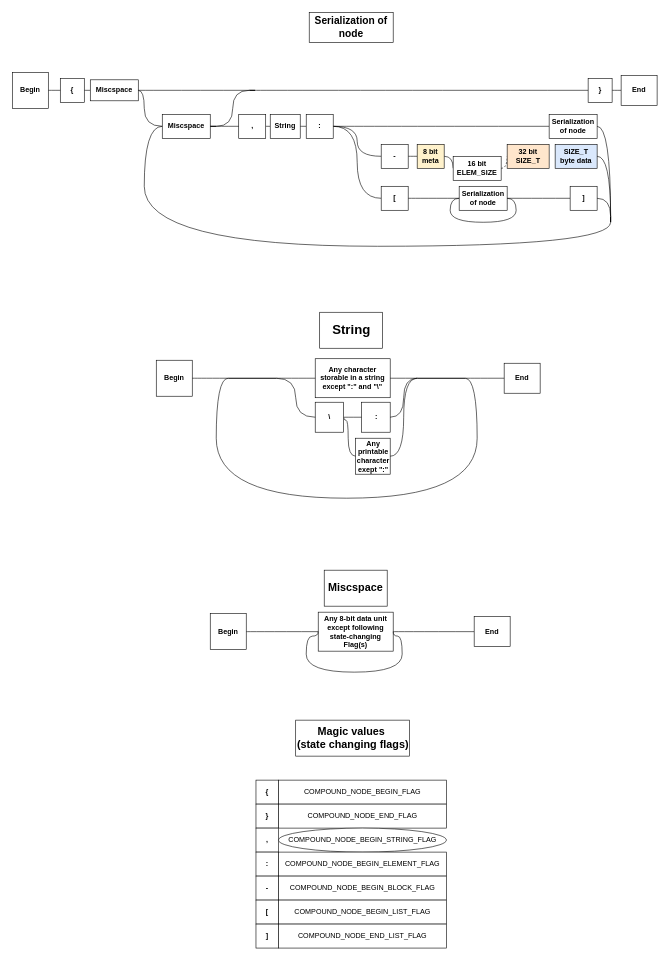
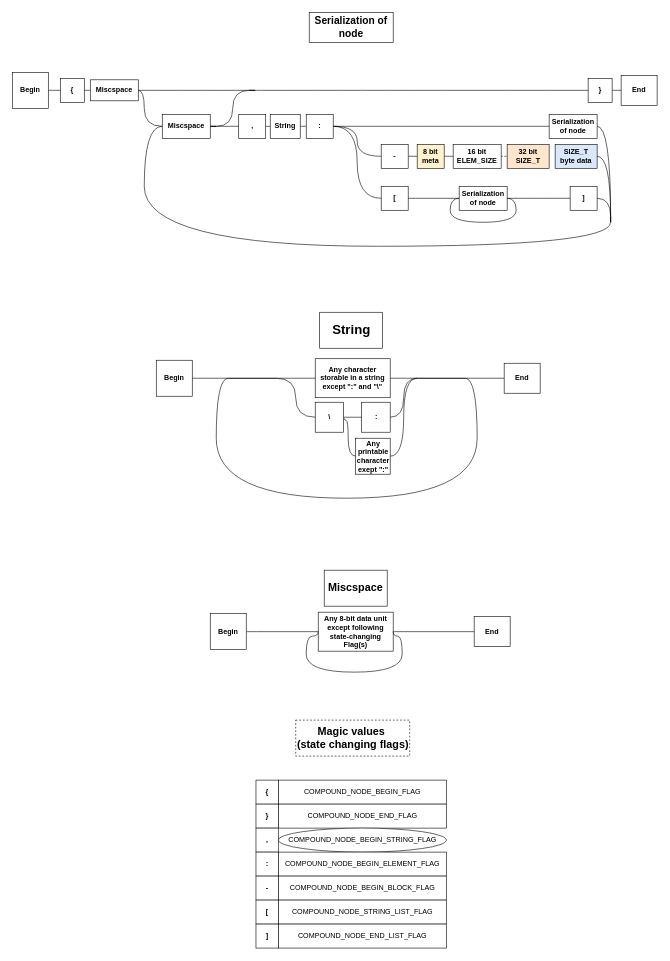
node "16 bit ELEM_SIZE": moved (477, 168) -> (477, 156)
node "Magic values (state changing flags)": style solid -> dashed
node "COMPOUND_NODE_BEGIN_LIST_FLAG": label "COMPOUND_NODE_BEGIN_LIST_FLAG" -> "COMPOUND_NODE_STRING_LIST_FLAG"
